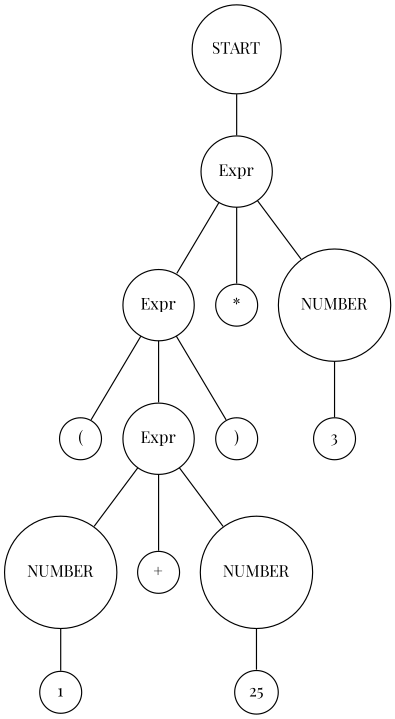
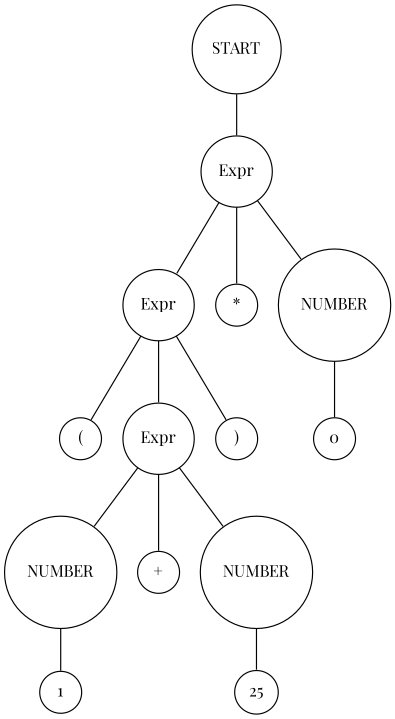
node "3": label "3" -> "0"
